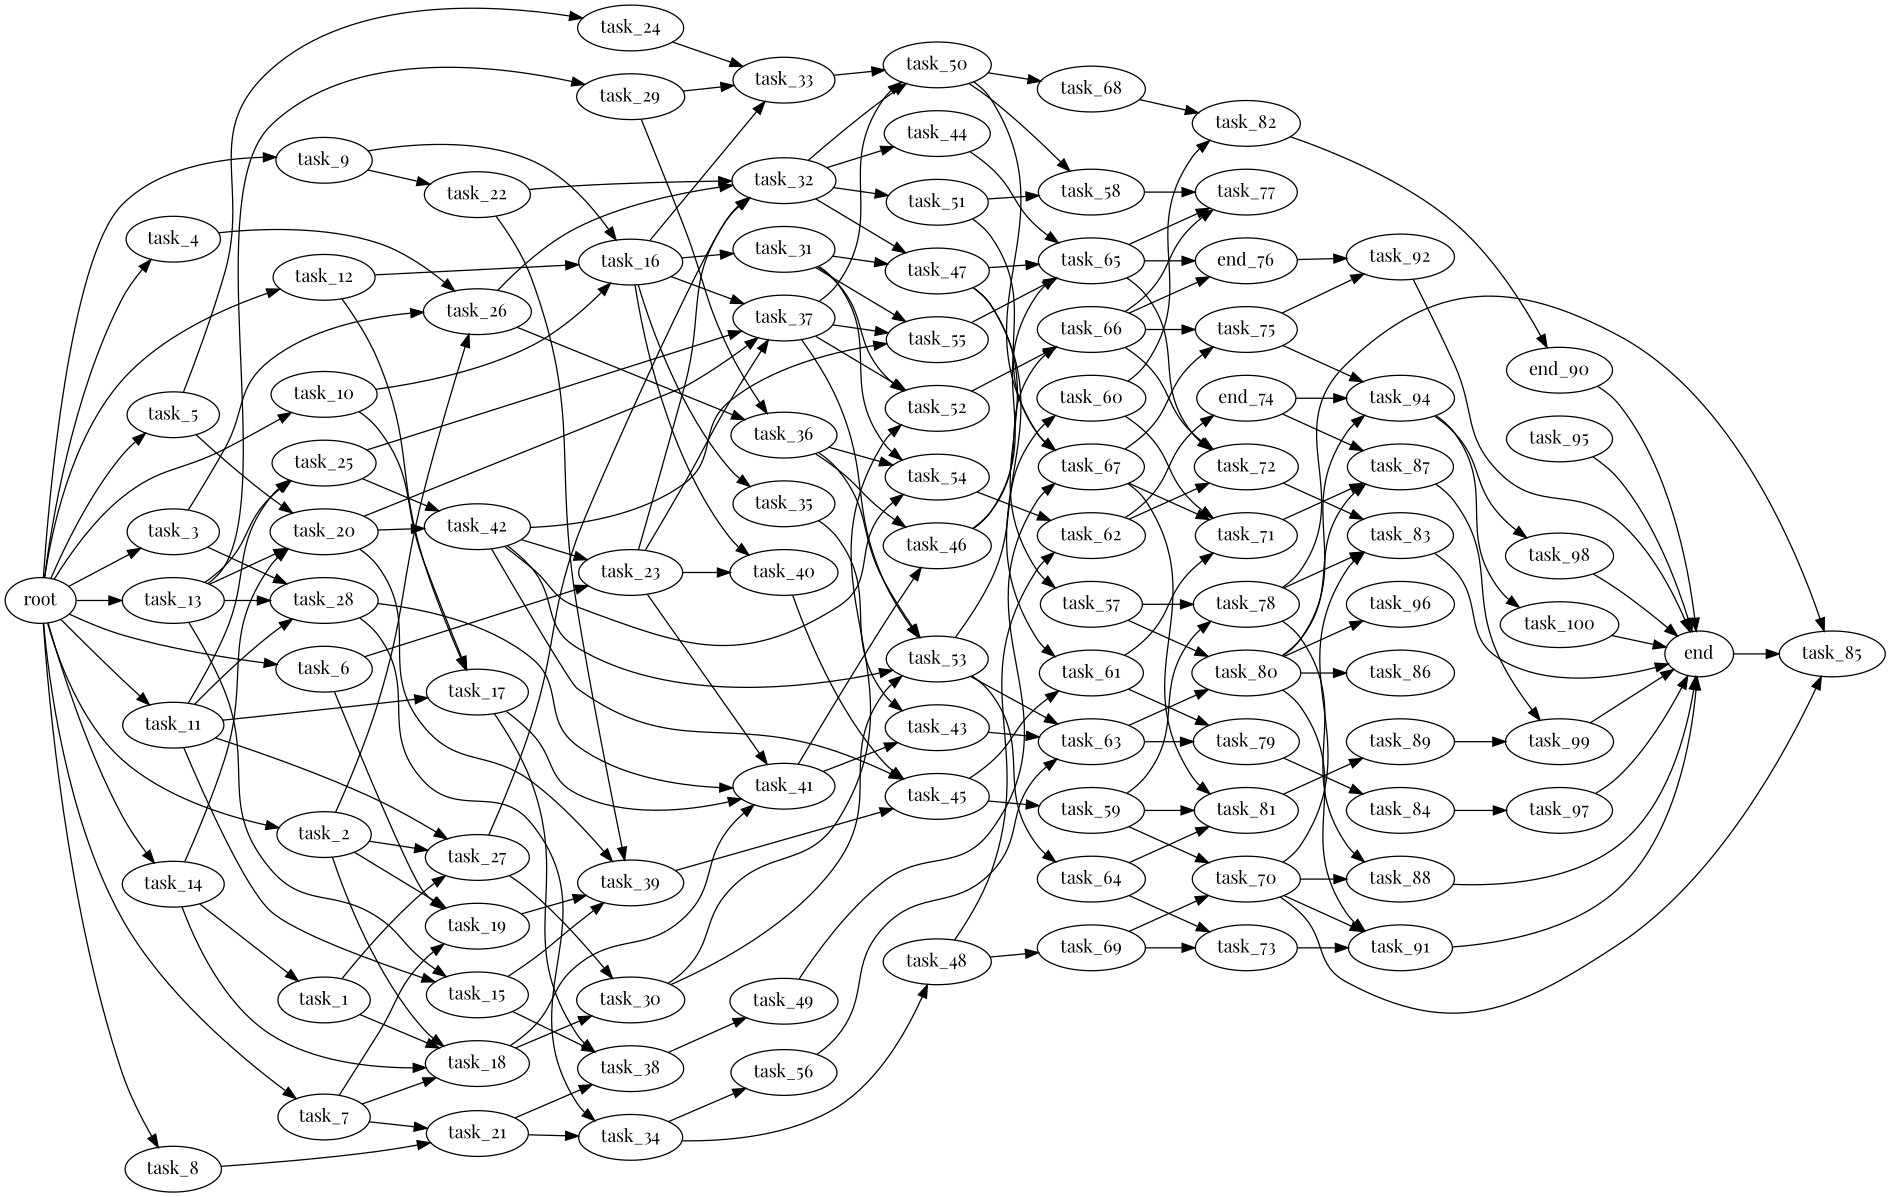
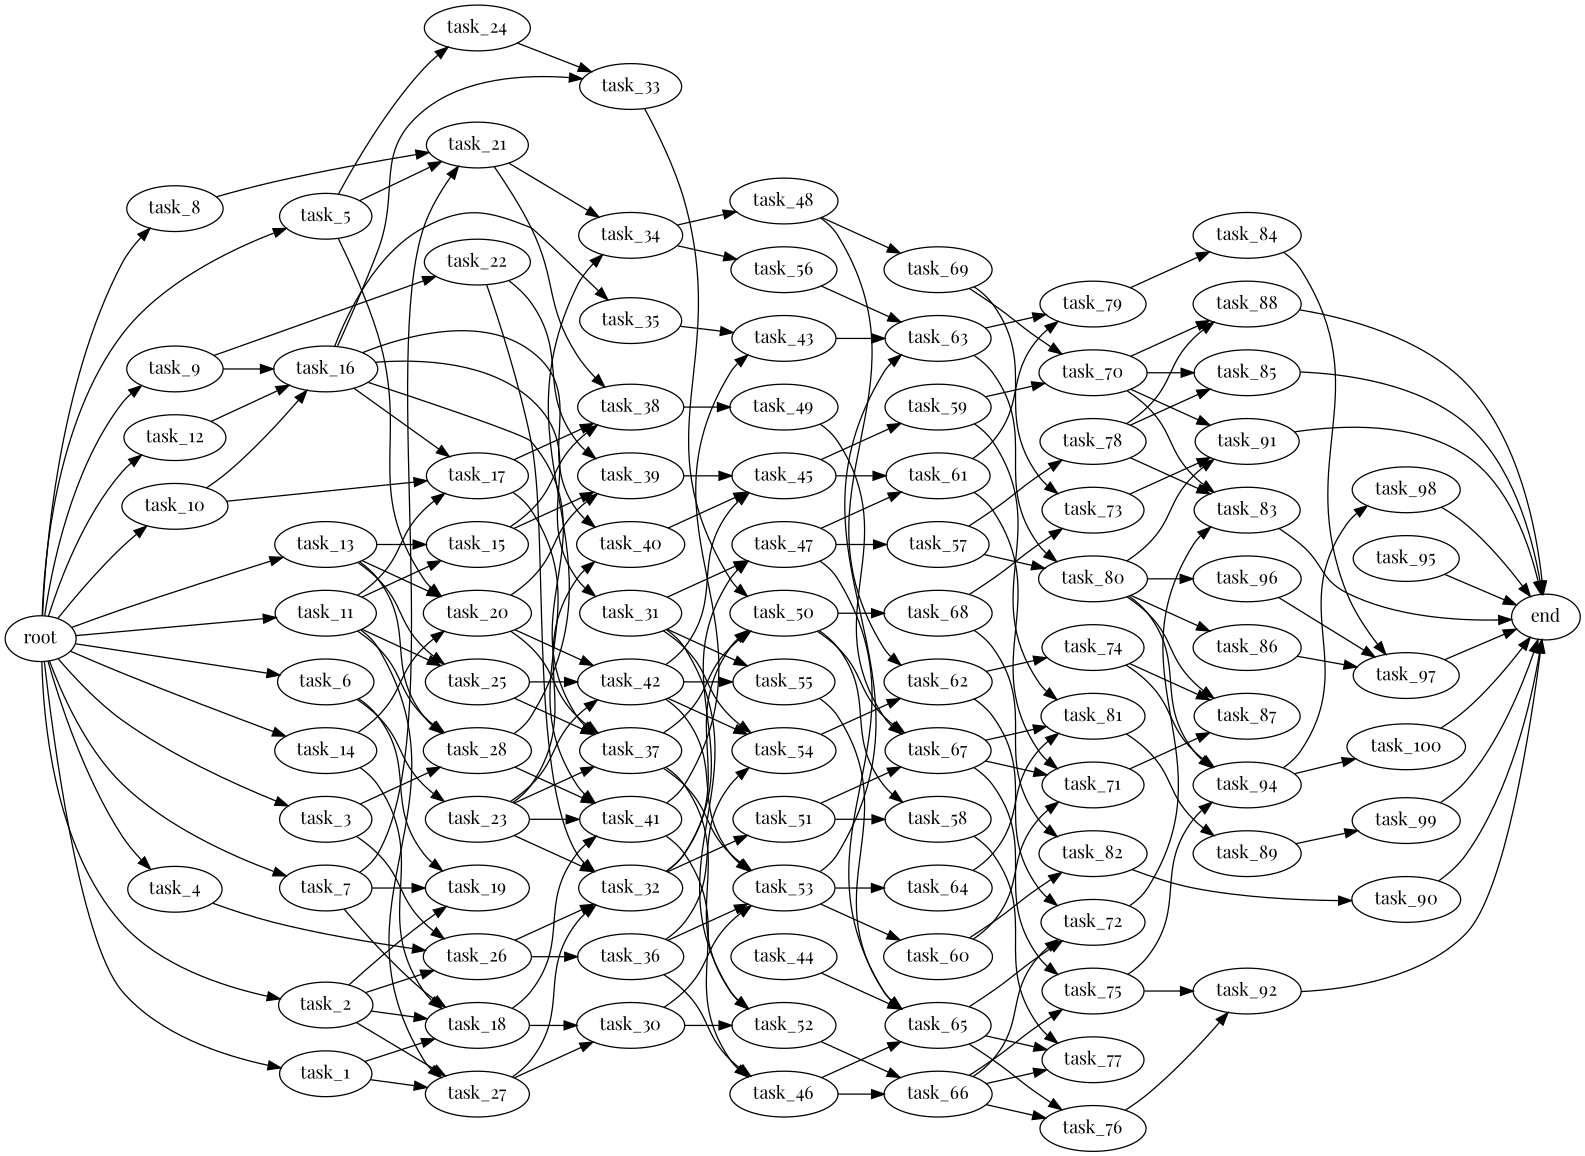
node "task_29": removed
edge "task_32" -> "task_44": removed
edge "task_5" -> "task_21": added
node "end_76": label "end_76" -> "task_76"
edge "task_37" -> "task_55": removed
node "end_90": label "end_90" -> "task_90"
node "end_74": label "end_74" -> "task_74"
edge "task_12" -> "task_17": now "task_16" -> "task_17"
edge "task_42" -> "task_23": reversed
edge "task_87" -> "task_99": removed
edge "task_96" -> "task_97": added
edge "end" -> "task_85": reversed
edge "task_86" -> "task_97": added
edge "task_59" -> "task_78": removed
edge "task_19" -> "task_39": removed
edge "task_64" -> "task_73": now "task_68" -> "task_73"
edge "task_14" -> "task_1": now "root" -> "task_1"
